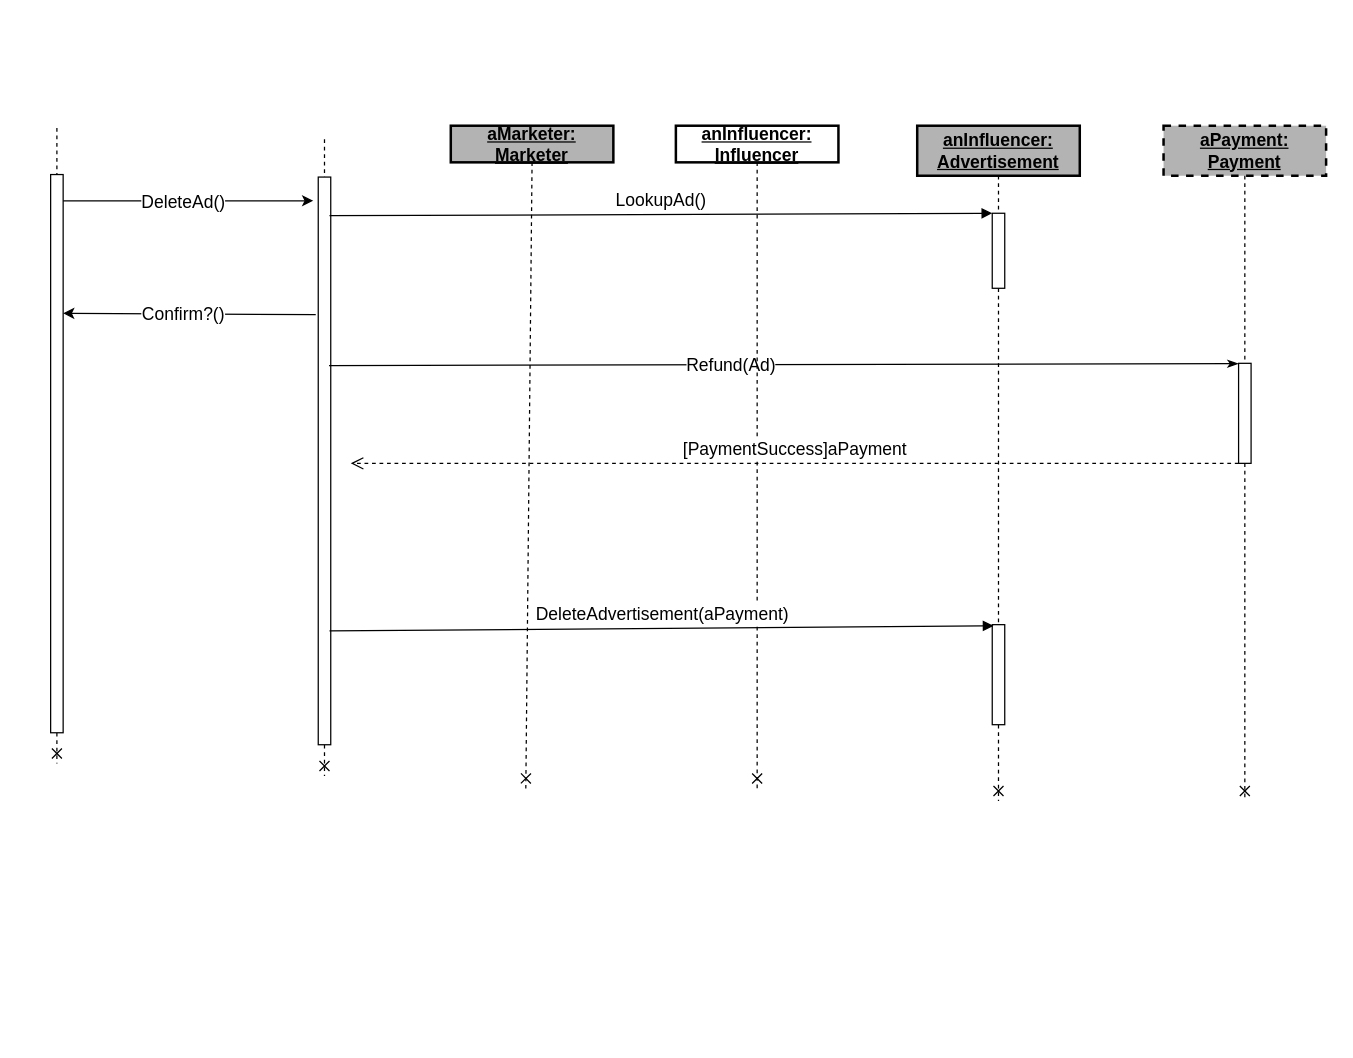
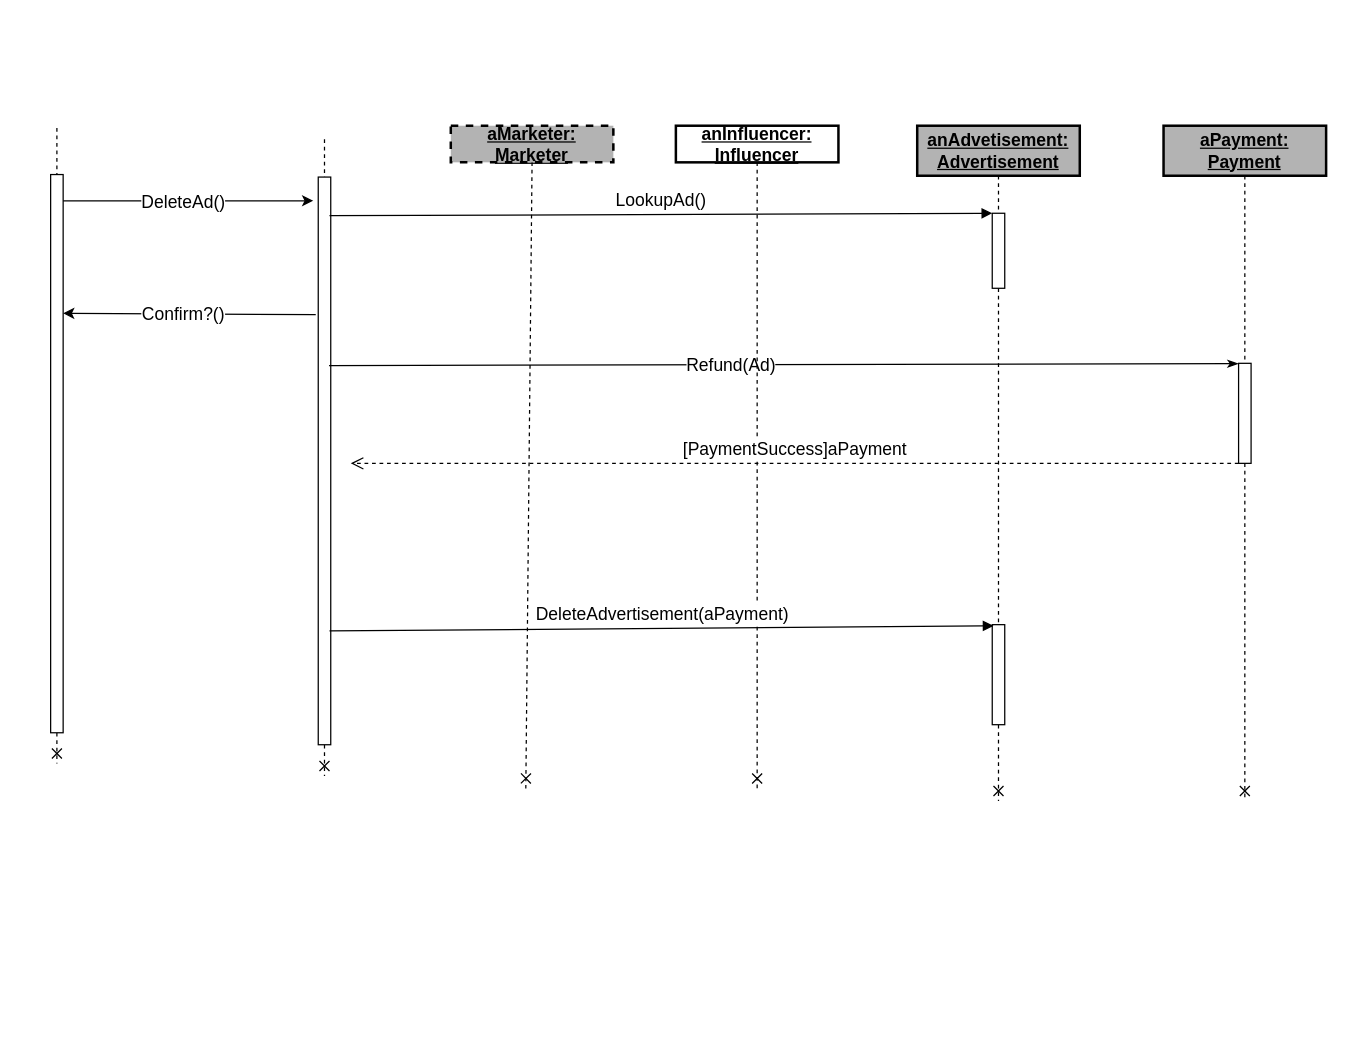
node "aMarketer: Marketer": style solid -> dashed
node "anInfluencer: Advertisement": label "anInfluencer: Advertisement" -> "anAdvetisement: Advertisement"
node "aPayment: Payment": style dashed -> solid
